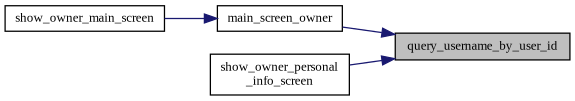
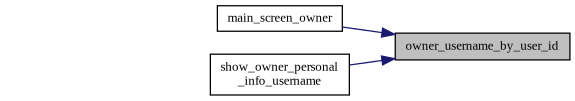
node "show_owner_main_screen": removed
node "query_username_by_user_id": label "query_username_by_user_id" -> "owner_username_by_user_id"
node "show_owner_personal _info_screen": label "show_owner_personal _info_screen" -> "show_owner_personal _info_username"
